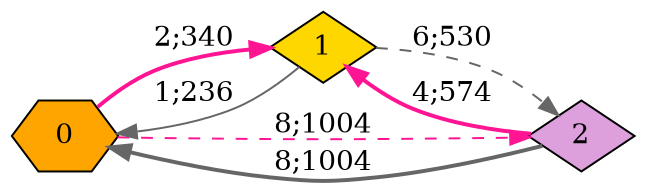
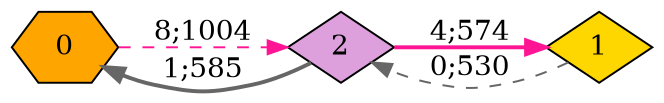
edge "1" -> "2": label "6;530" -> "0;530"
edge "0" -> "1": removed, label "2;340"
edge "1" -> "0": removed, label "1;236"
edge "2" -> "0": label "8;1004" -> "1;585"
